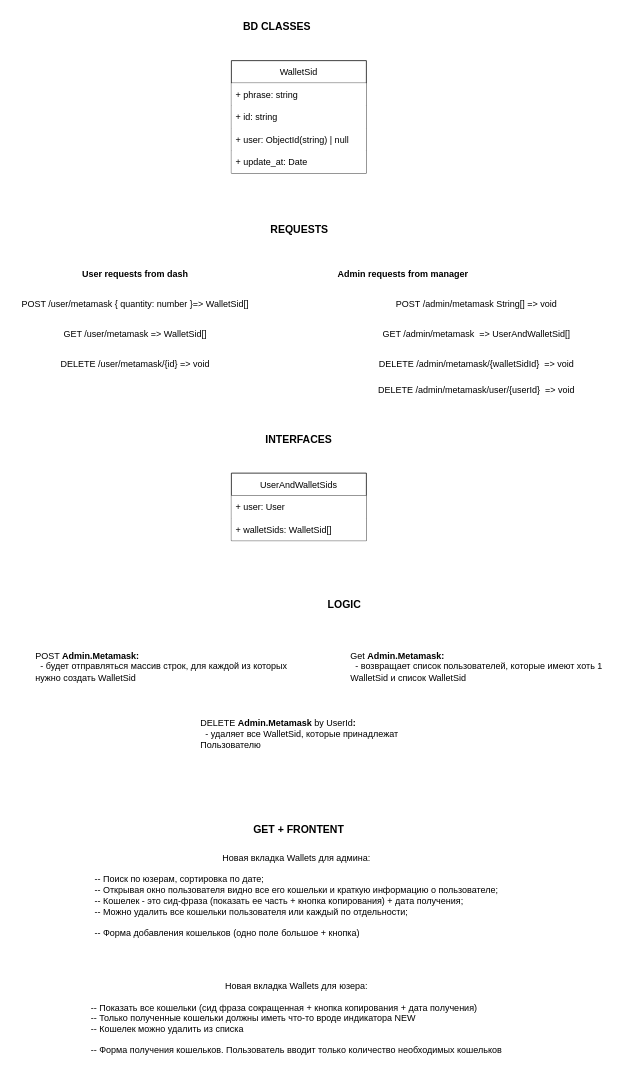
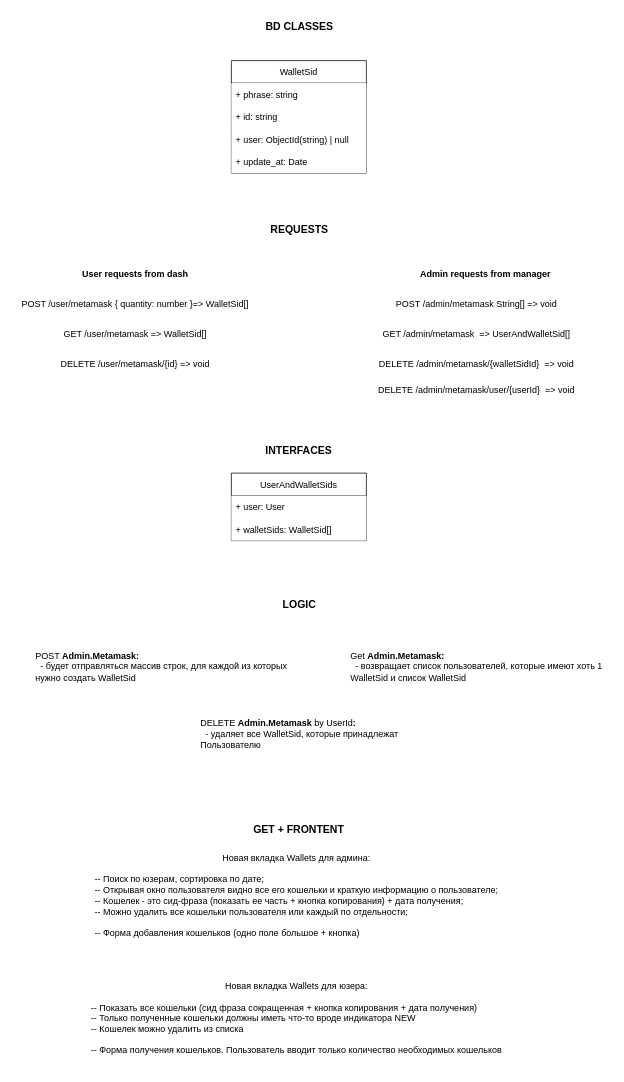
node "BD CLASSES": moved (277, 27) -> (300, 27)
node "Admin requests from manager": moved (403, 274) -> (486, 274)
node "INTERFACES": moved (299, 439) -> (299, 450)
node "LOGIC": moved (345, 604) -> (300, 604)
